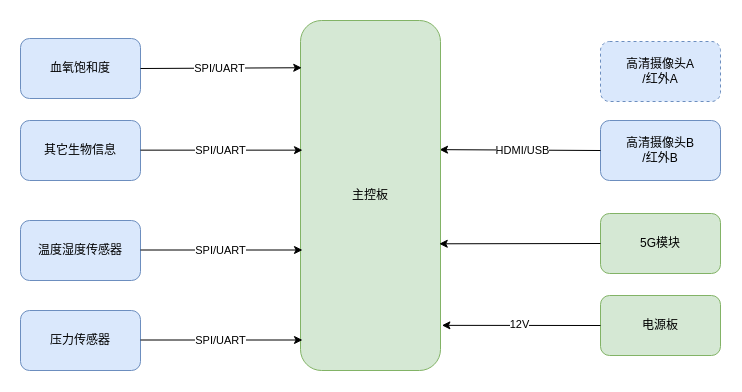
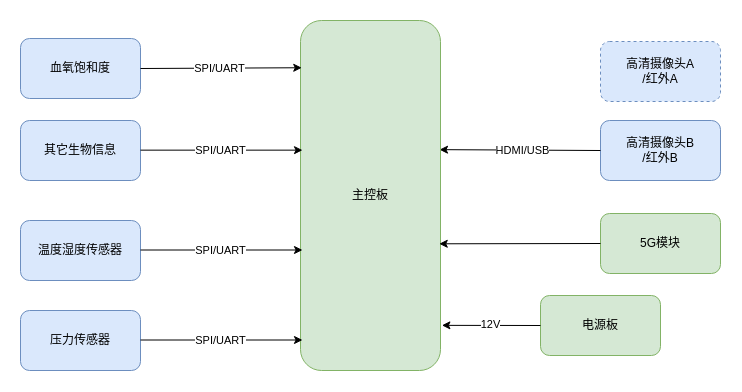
node "电源板": moved (661, 326) -> (601, 326)
